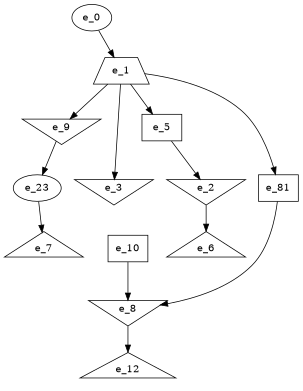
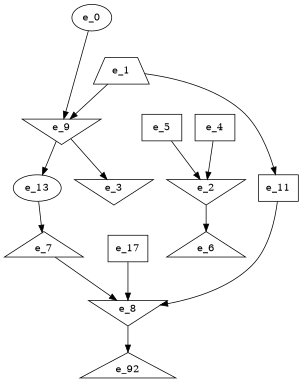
edge "e_0" -> "e_1": now "e_0" -> "e_9"
edge "e_1" -> "e_5": removed
edge "e_1" -> "e_3": now "e_9" -> "e_3"
node "e_4": added
node "e_23": label "e_23" -> "e_13"
node "e_81": label "e_81" -> "e_11"
node "e_10": label "e_10" -> "e_17"
edge "e_7" -> "e_8": added
node "e_12": label "e_12" -> "e_92"
